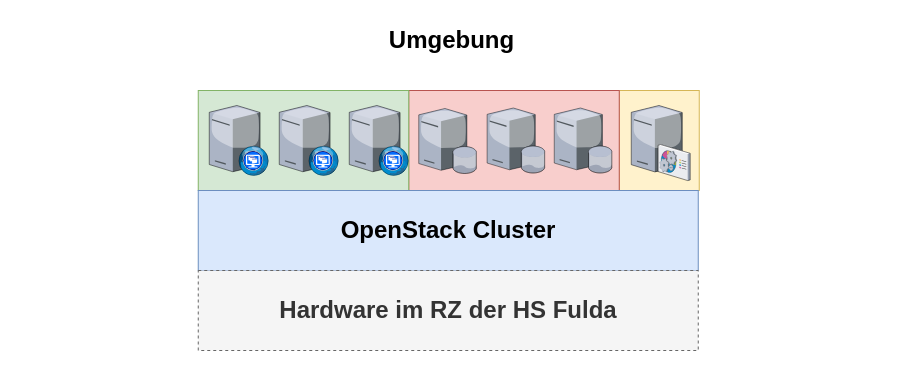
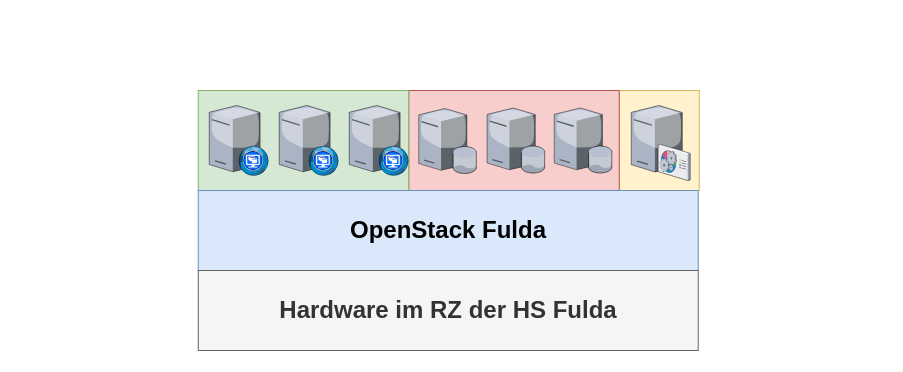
node "Umgebung": removed
node "OpenStack Cluster": label "OpenStack Cluster" -> "OpenStack Fulda"
node "Hardware im RZ der HS Fulda": style dashed -> solid
